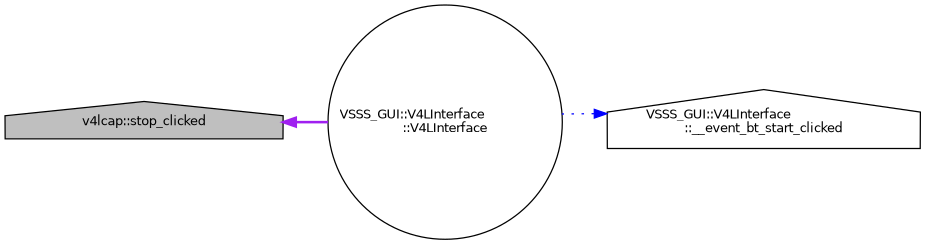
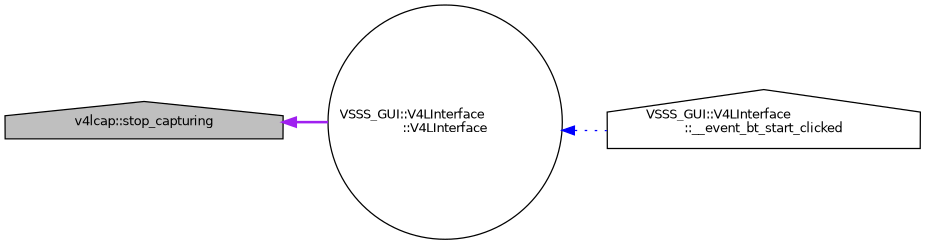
edge "VSSS_GUI::V4LInterface ::V4LInterface" -> "VSSS_GUI::V4LInterface ::__event_bt_start_clicked": reversed
node "v4lcap::stop_clicked": label "v4lcap::stop_clicked" -> "v4lcap::stop_capturing"
